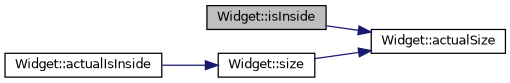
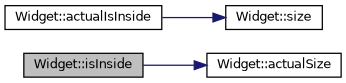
edge "Widget::size" -> "Widget::actualSize": removed
